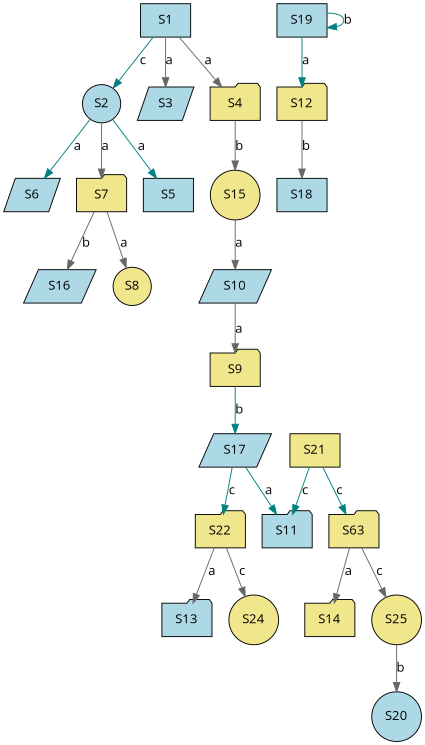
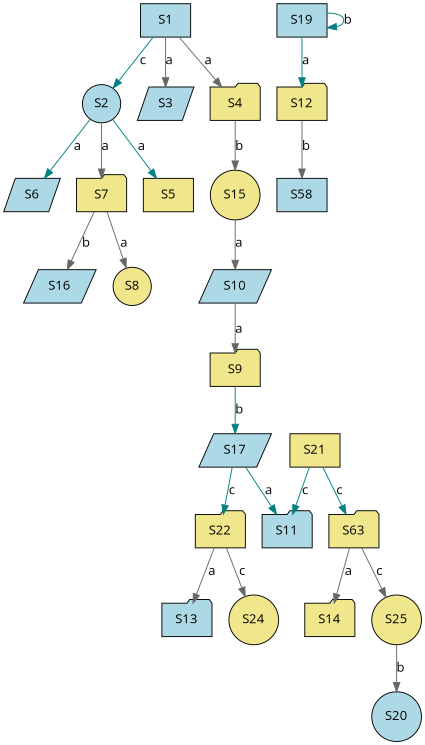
node "S5": fillcolor lightblue -> khaki
node "S18": label "S18" -> "S58"
